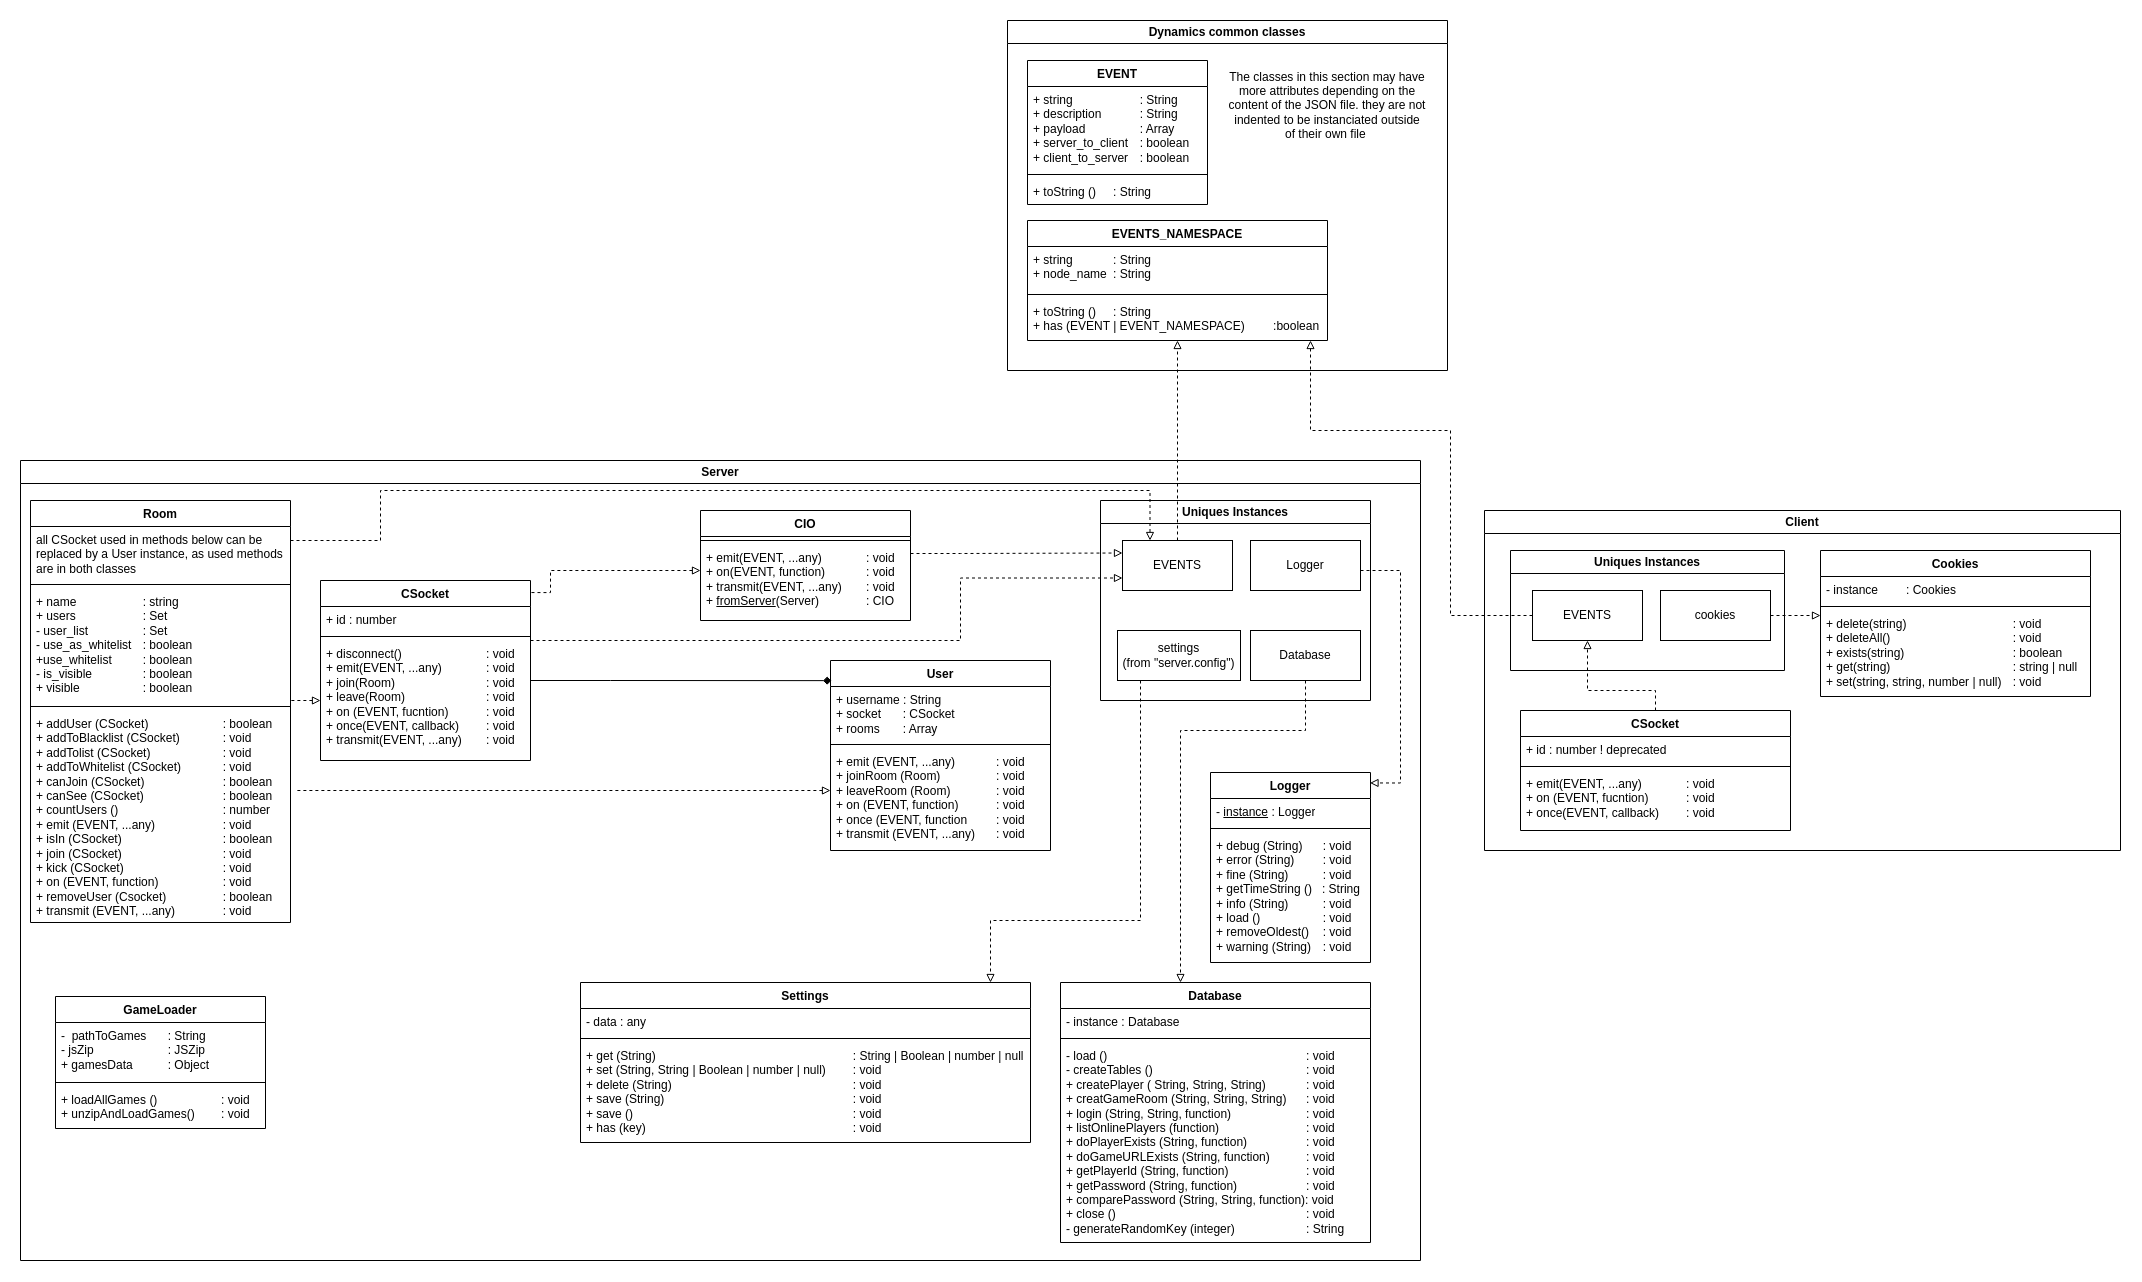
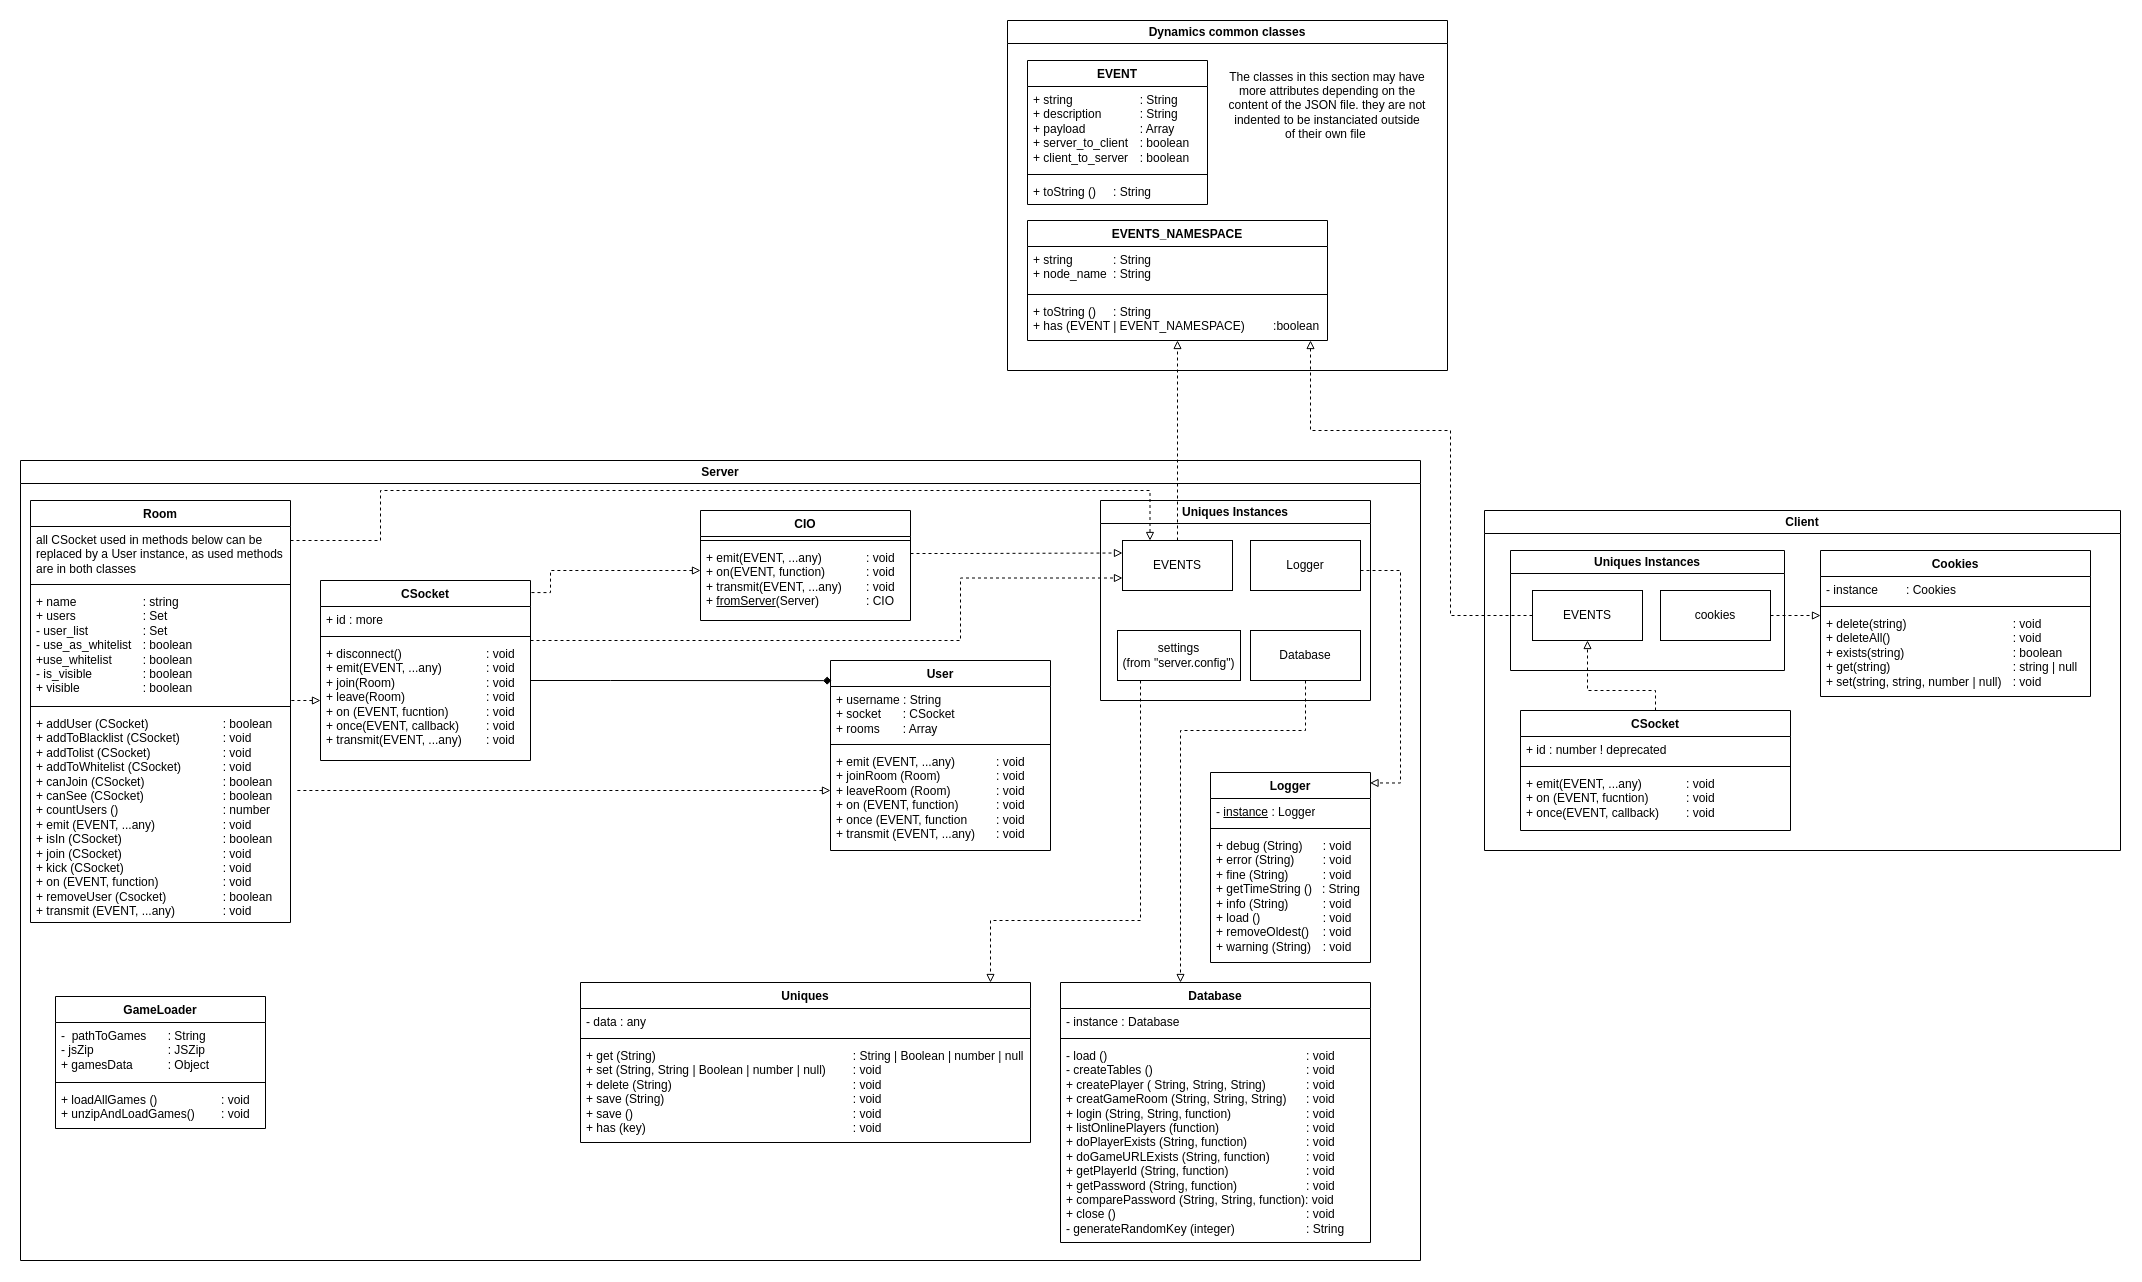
node "+ id : number": label "+ id : number" -> "+ id : more"
node "Settings": label "Settings" -> "Uniques"
